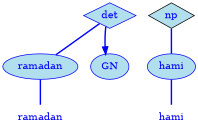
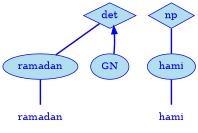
node "np": color black -> blue
edge "det" -> "GN": reversed
